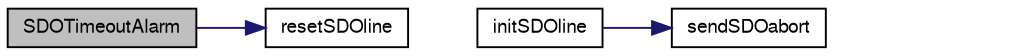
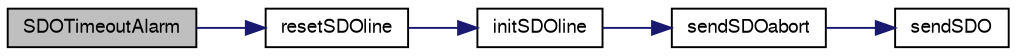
edge "resetSDOline" -> "initSDOline": added
node "sendSDO": added
